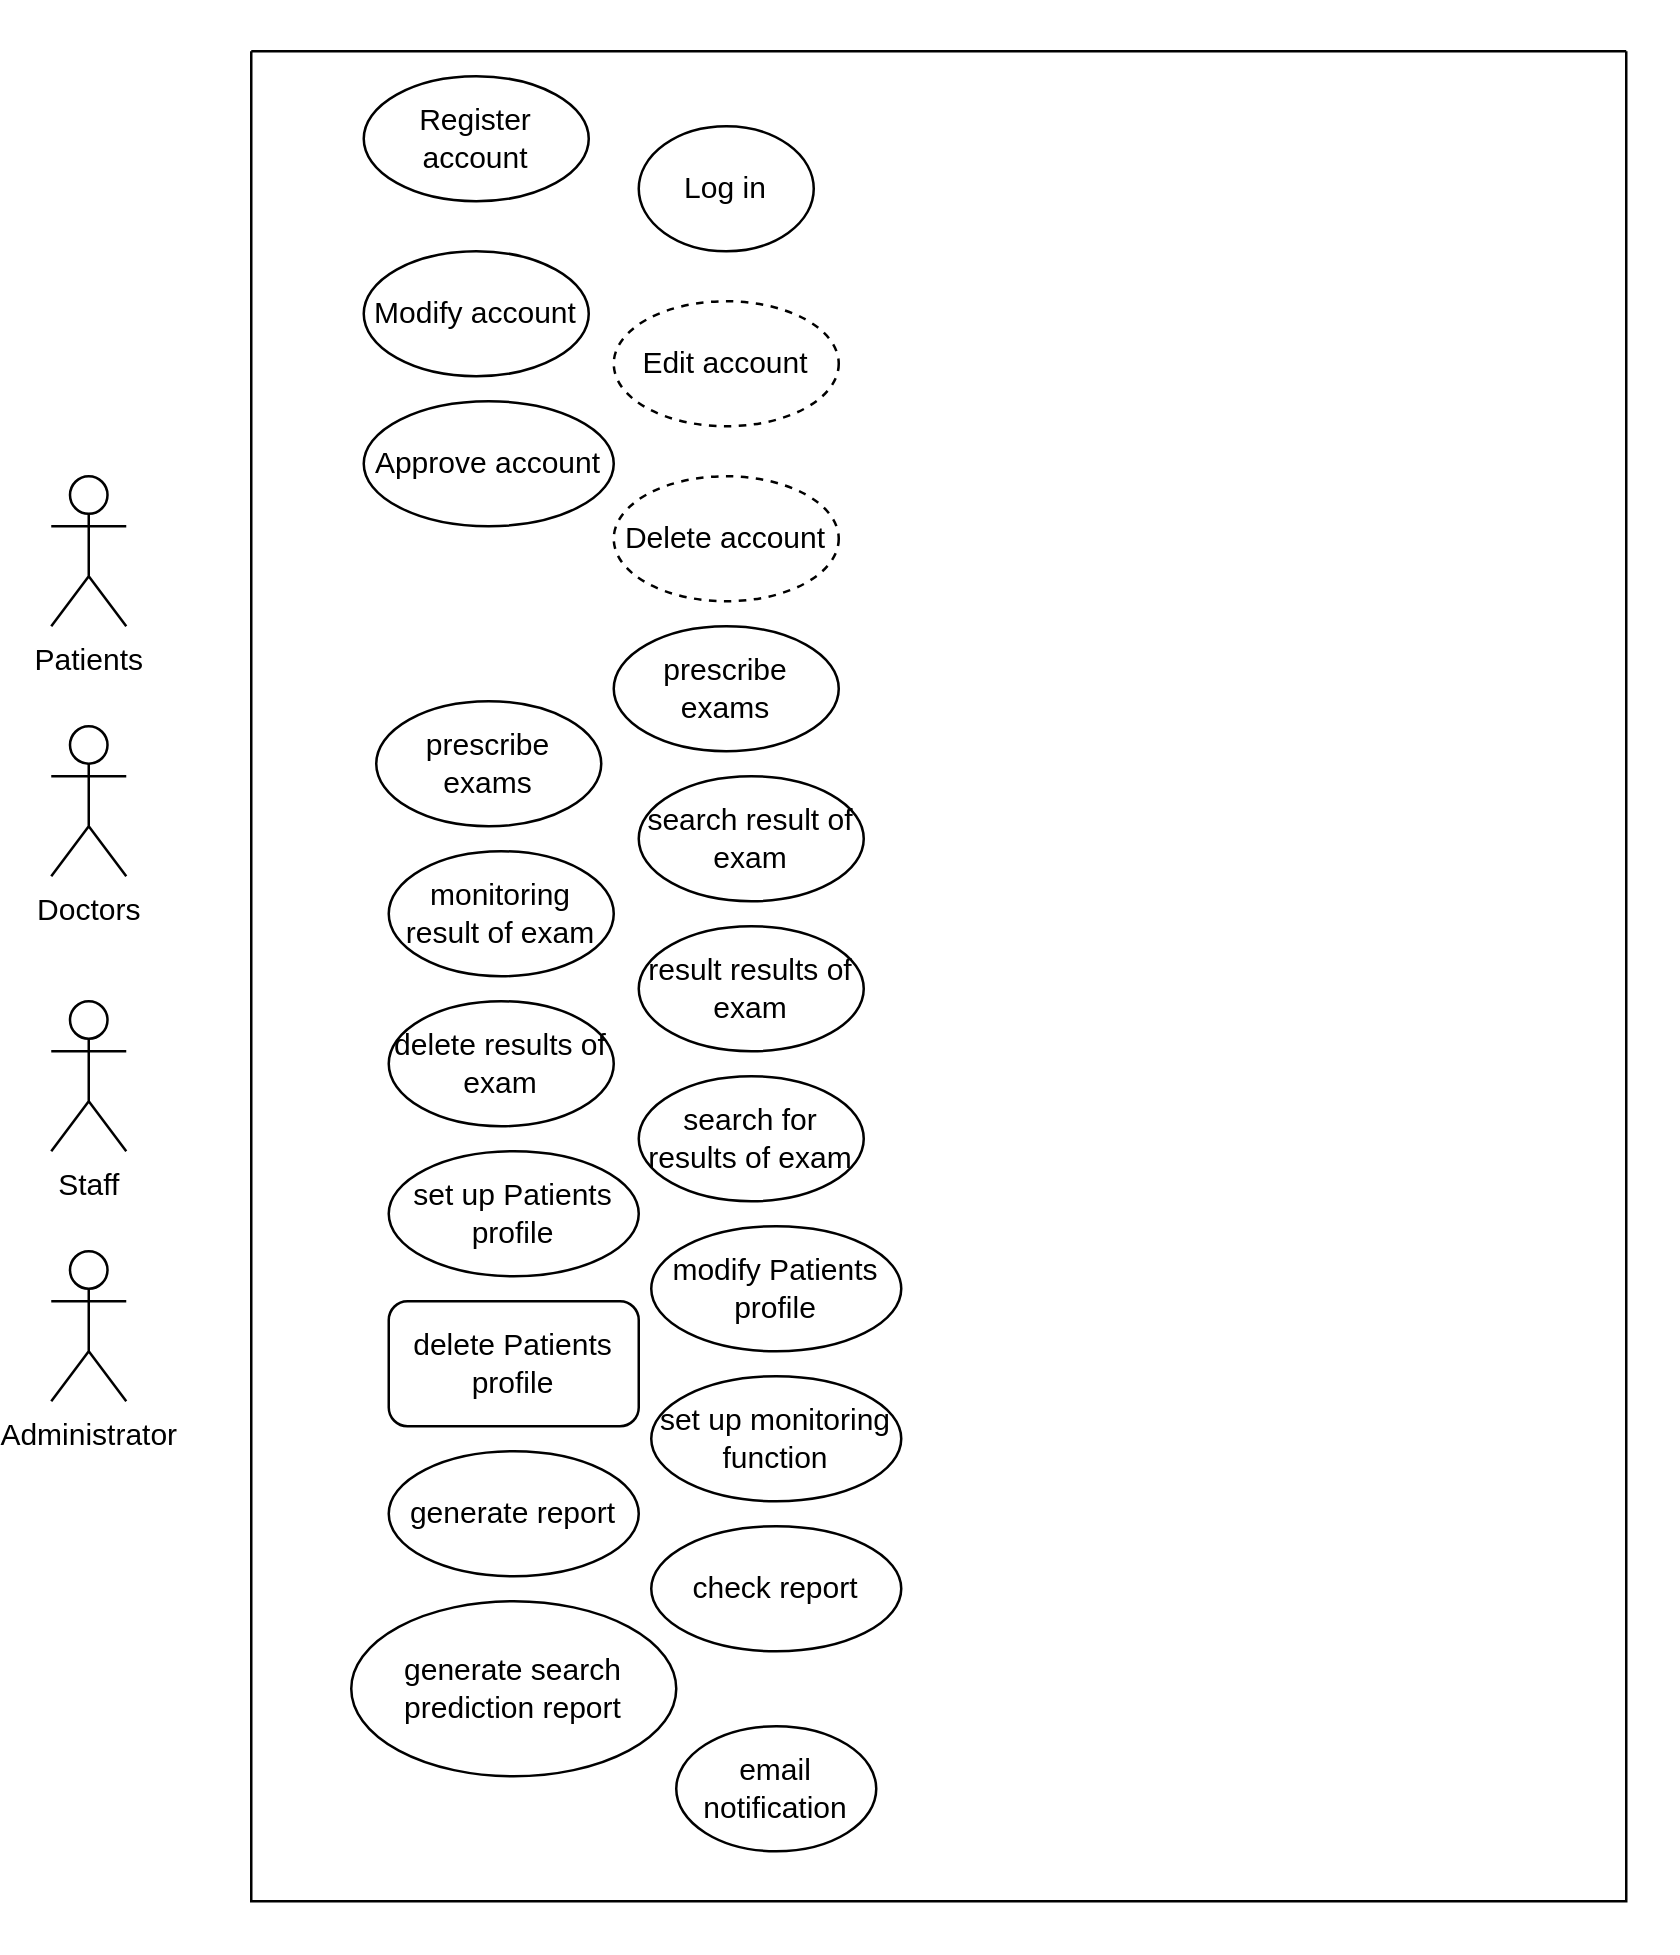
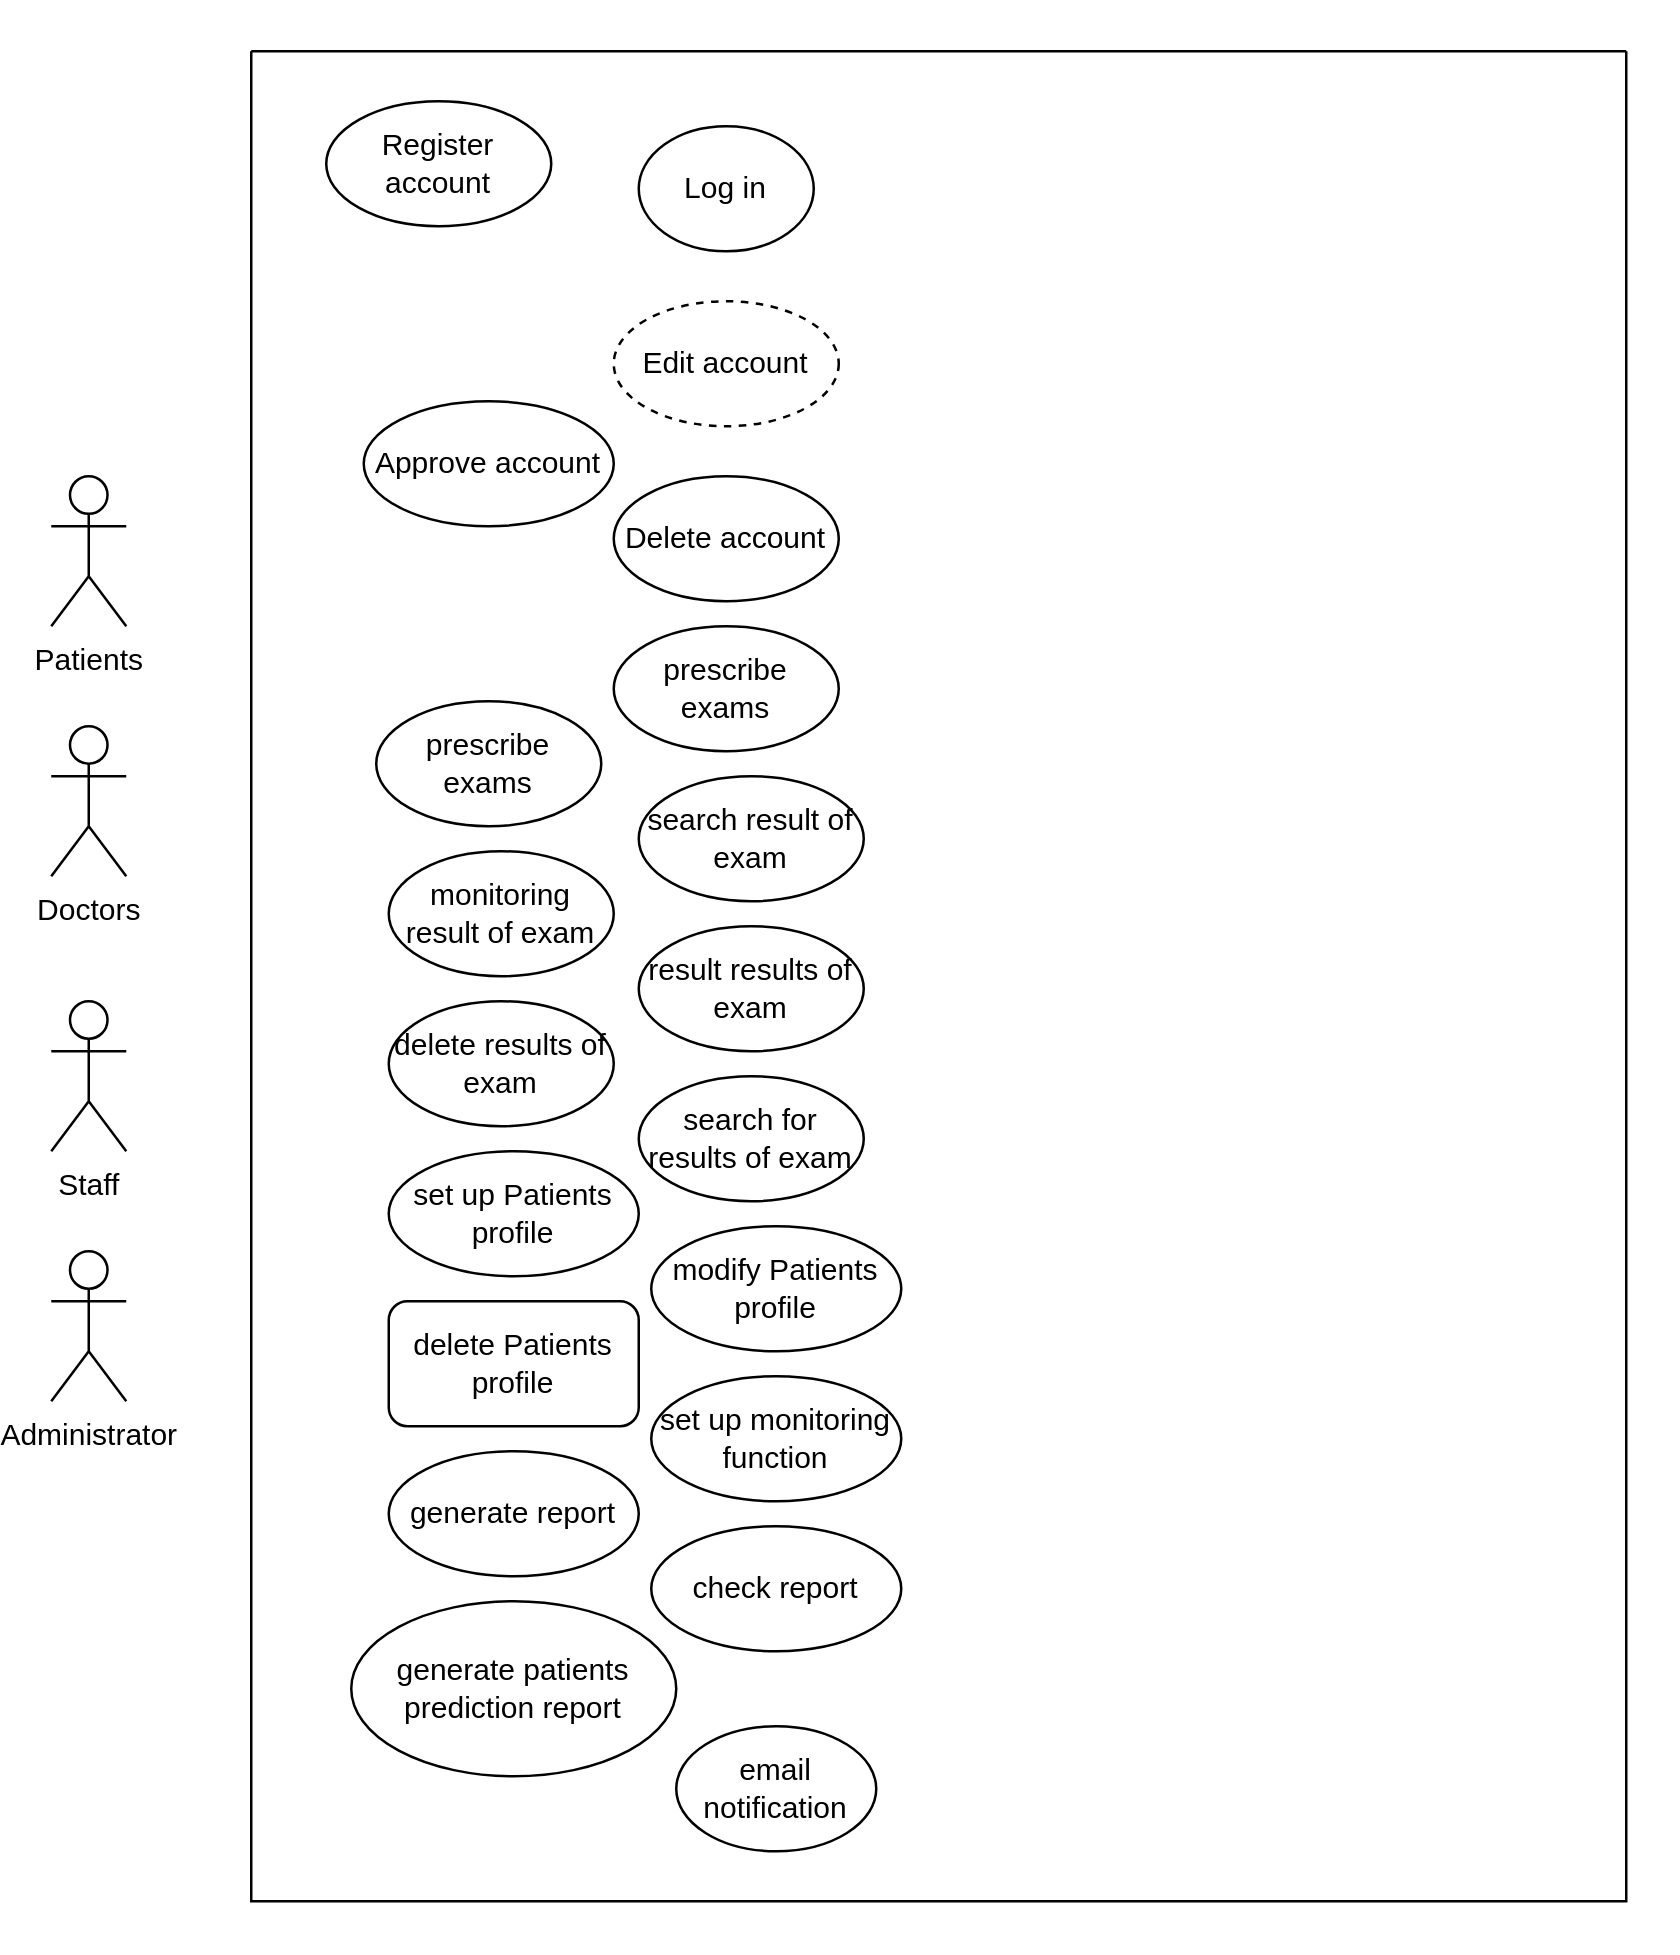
node "Register account": moved (476, 139) -> (439, 164)
node "Modify account": removed
node "Delete account": style dashed -> solid
node "generate search prediction report": label "generate search prediction report" -> "generate patients prediction report"
